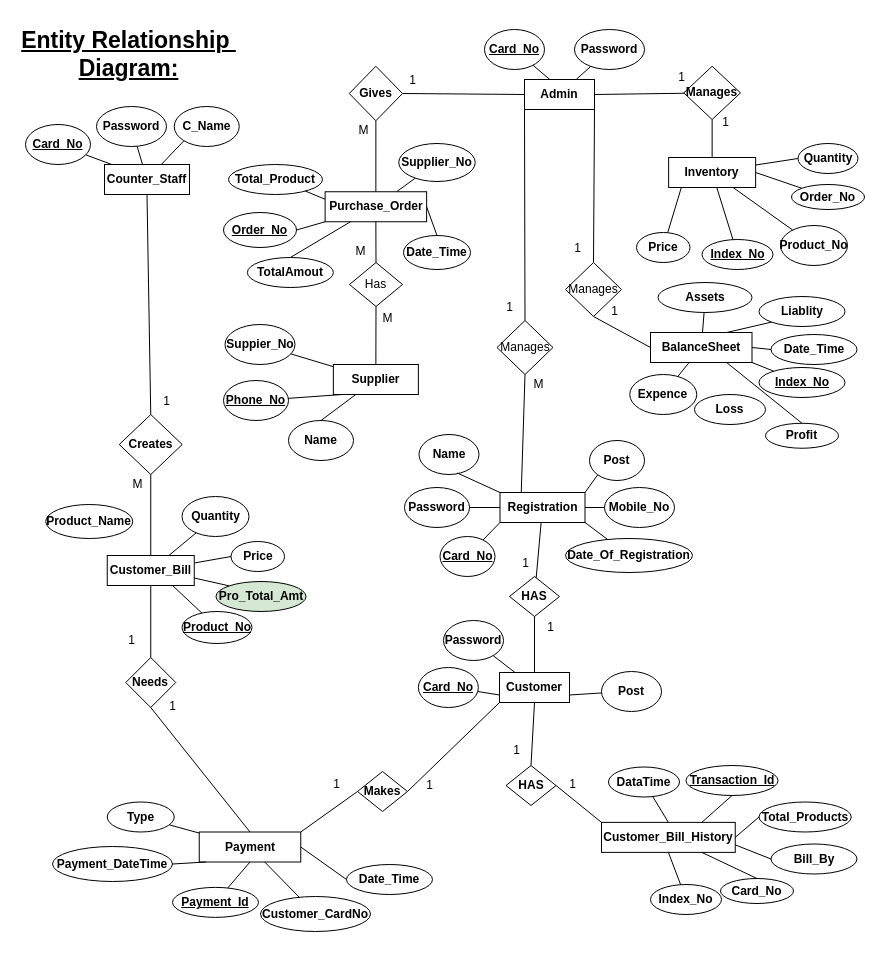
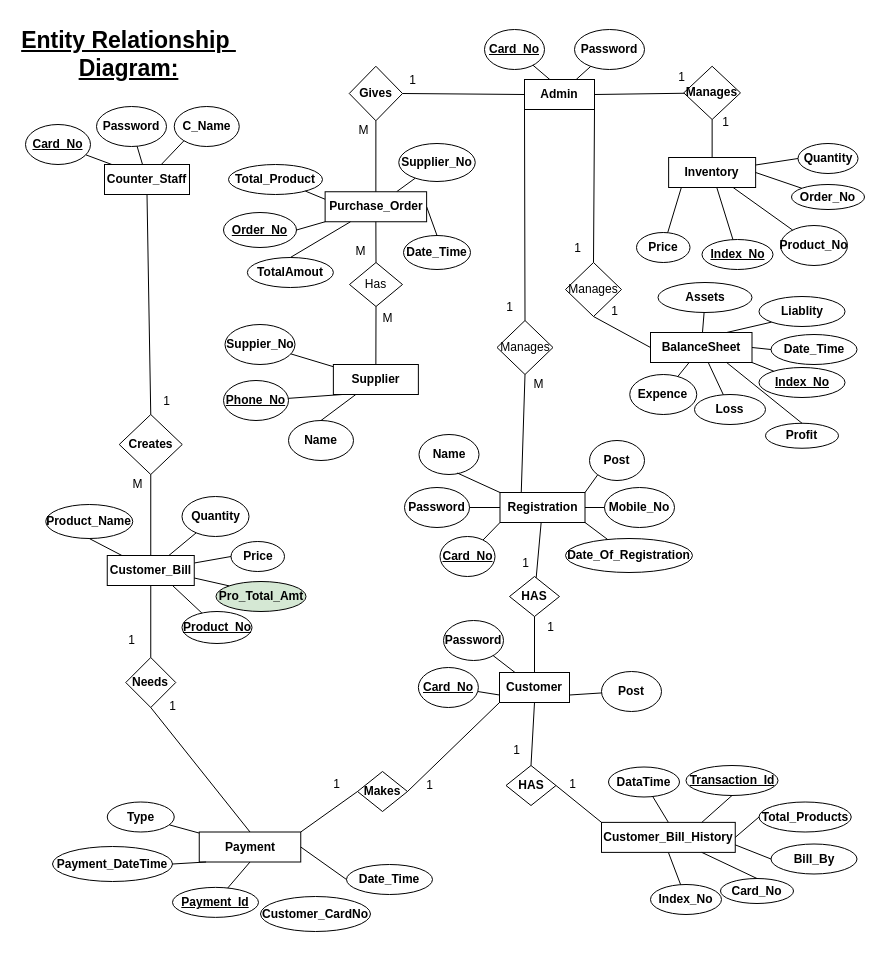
edge "BalanceSheet" -- "Loss": added
edge "Product_Name" -- "Customer_Bill": added
edge "Payment" -- "Customer_CardNo": removed
